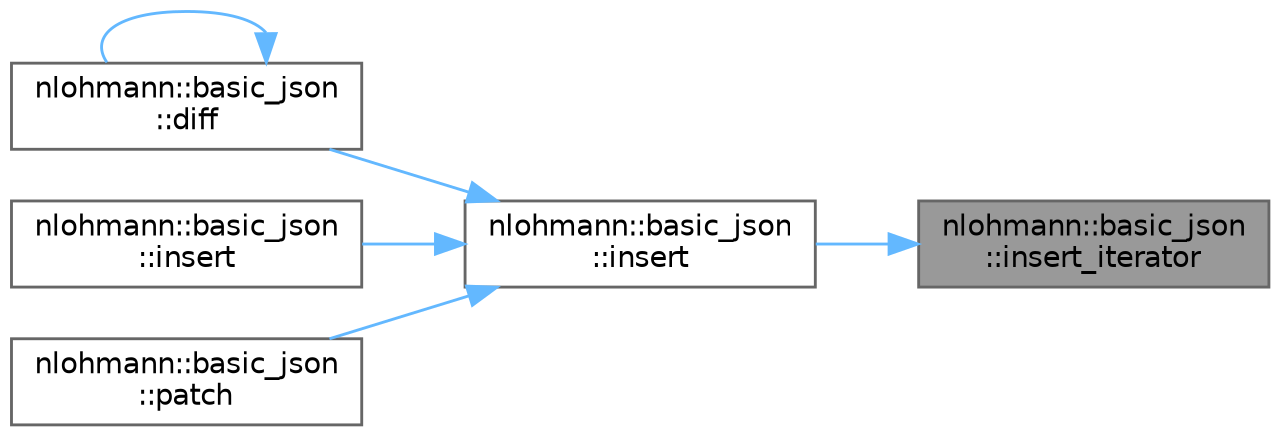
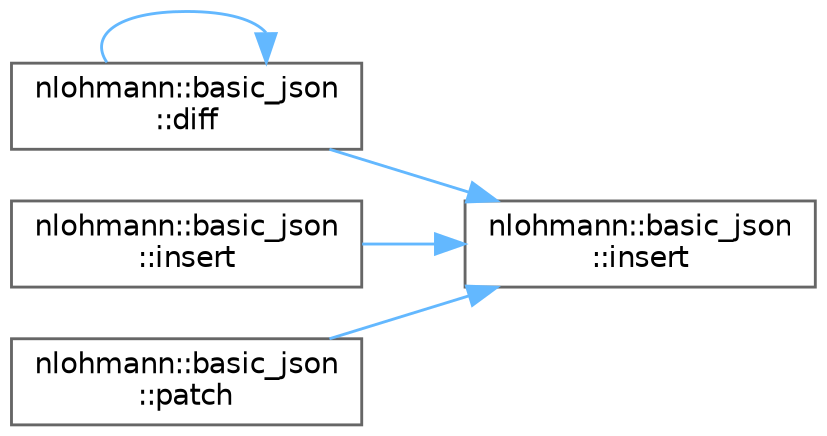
node "nlohmann::basic_json ::insert_iterator": removed
